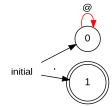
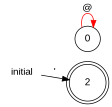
edge "initial" -> "0": removed
node "1": label "1" -> "2"
